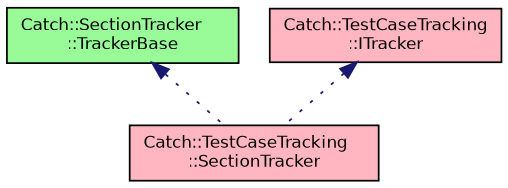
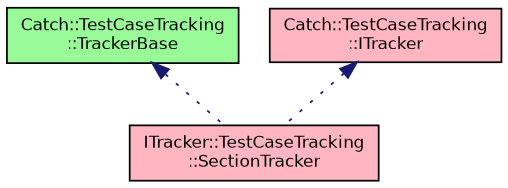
node "Catch::SectionTracker ::TrackerBase": label "Catch::SectionTracker ::TrackerBase" -> "Catch::TestCaseTracking ::TrackerBase"
node "Catch::TestCaseTracking ::SectionTracker": label "Catch::TestCaseTracking ::SectionTracker" -> "ITracker::TestCaseTracking ::SectionTracker"
